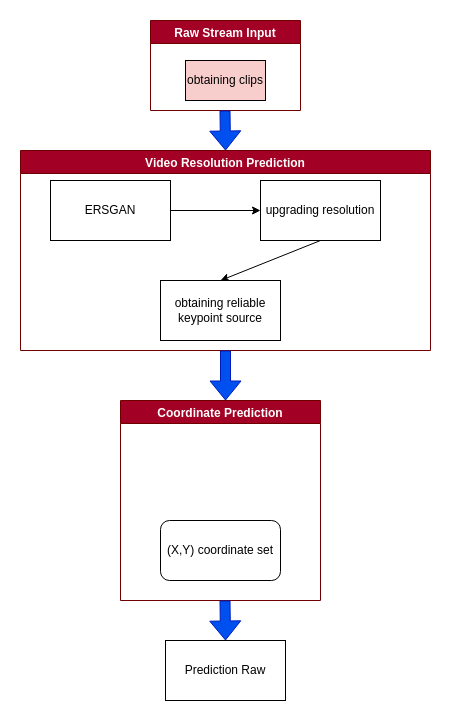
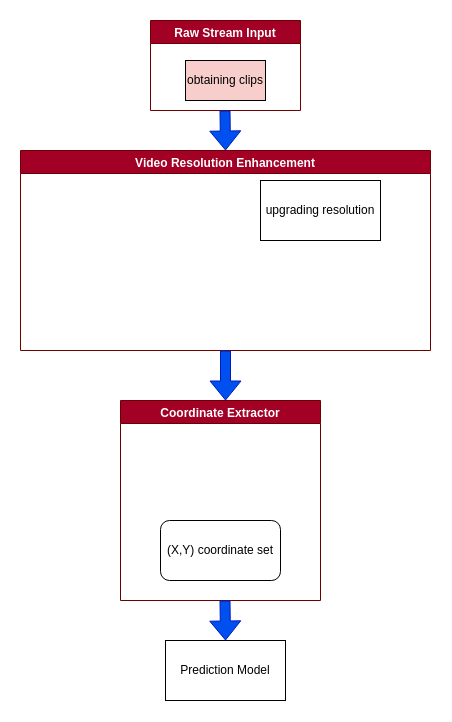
node "Video Resolution Prediction": label "Video Resolution Prediction" -> "Video Resolution Enhancement"
node "ERSGAN": removed
edge "ERSGAN" -> "upgrading resolution": removed
edge "upgrading resolution" -> "obtaining reliable keypoint source": removed
node "obtaining reliable keypoint source": removed
node "Coordinate Prediction": label "Coordinate Prediction" -> "Coordinate Extractor"
node "Prediction Raw": label "Prediction Raw" -> "Prediction Model"
